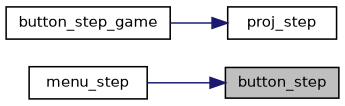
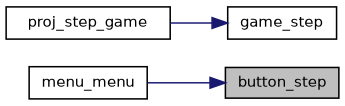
node "button_step_game": label "button_step_game" -> "proj_step_game"
node "proj_step": label "proj_step" -> "game_step"
node "menu_step": label "menu_step" -> "menu_menu"
